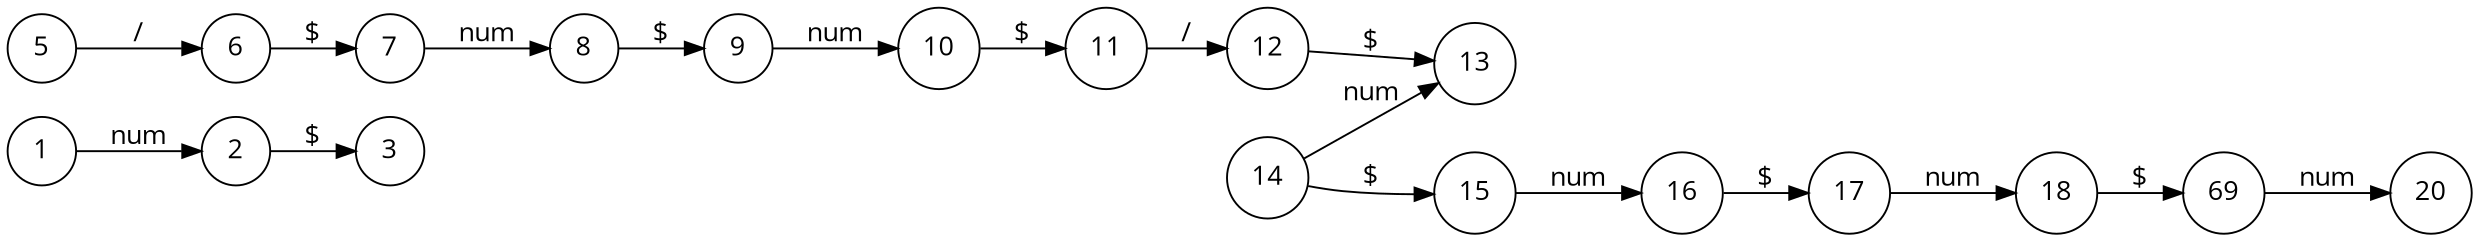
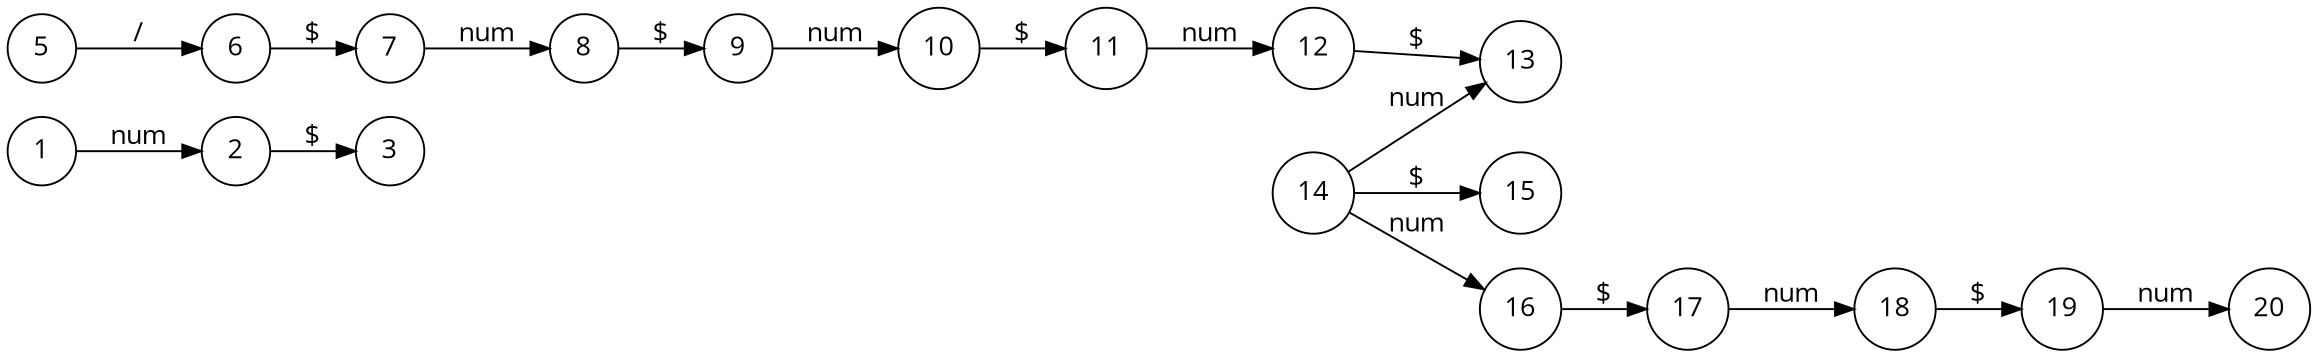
edge "11" -> "12": label "/" -> "num"
edge "15" -> "16": now "14" -> "16"
node "69": label "69" -> "19"
